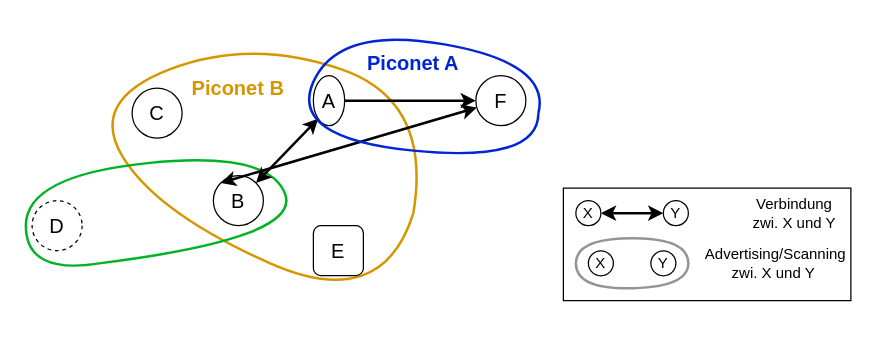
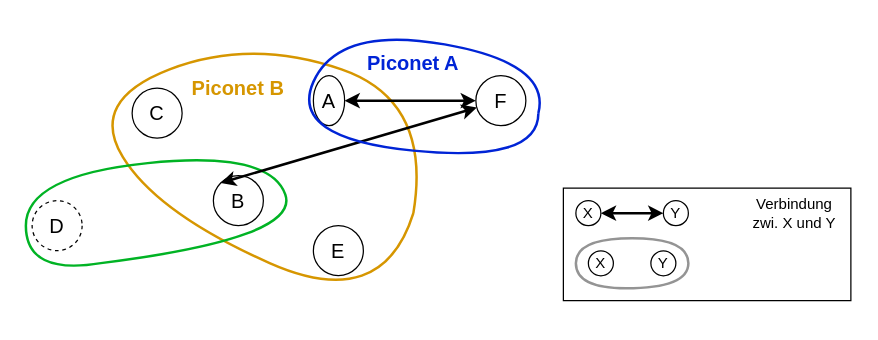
edge "A" -> "F": arrowhead none -> classic
edge "A" -- "B": removed
node "E": shape rounded rectangle -> ellipse
node "Advertising/Scanning zwi. X und Y": removed
